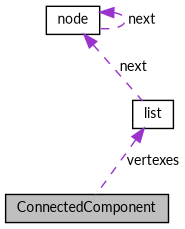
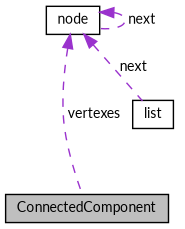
edge "ConnectedComponent" -> "list": now "ConnectedComponent" -> "node"
